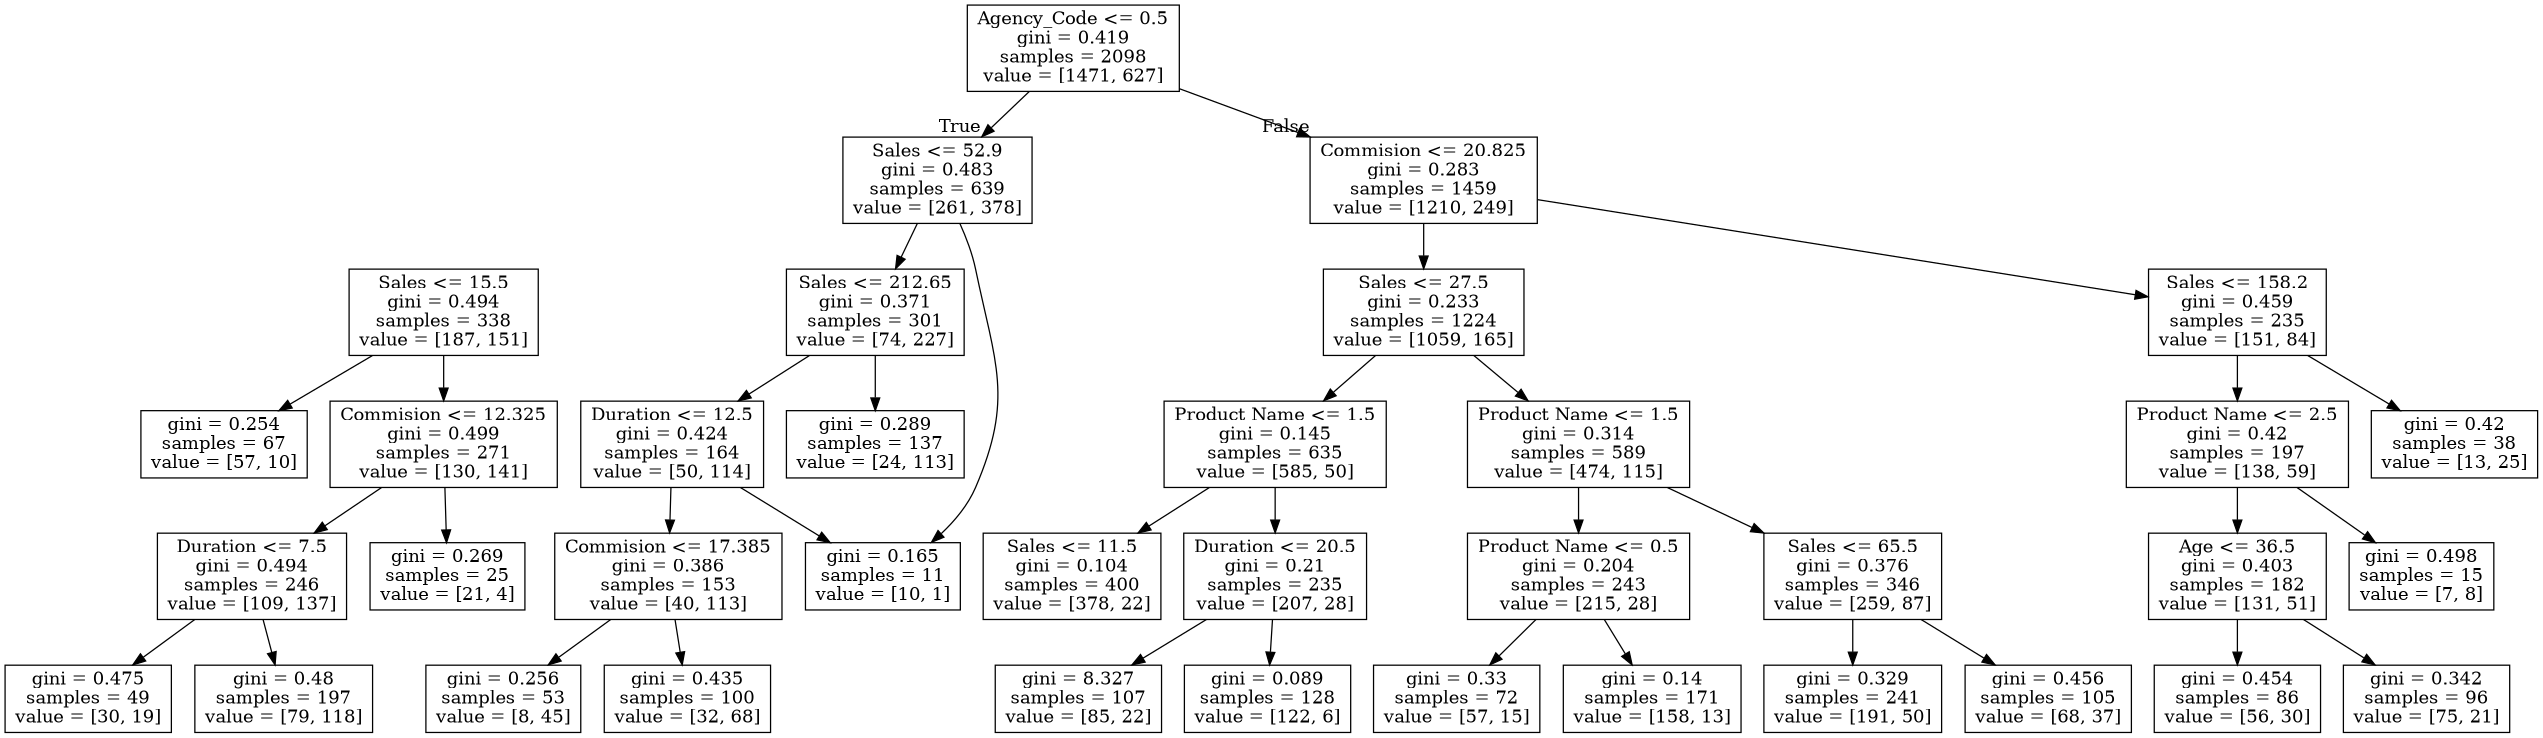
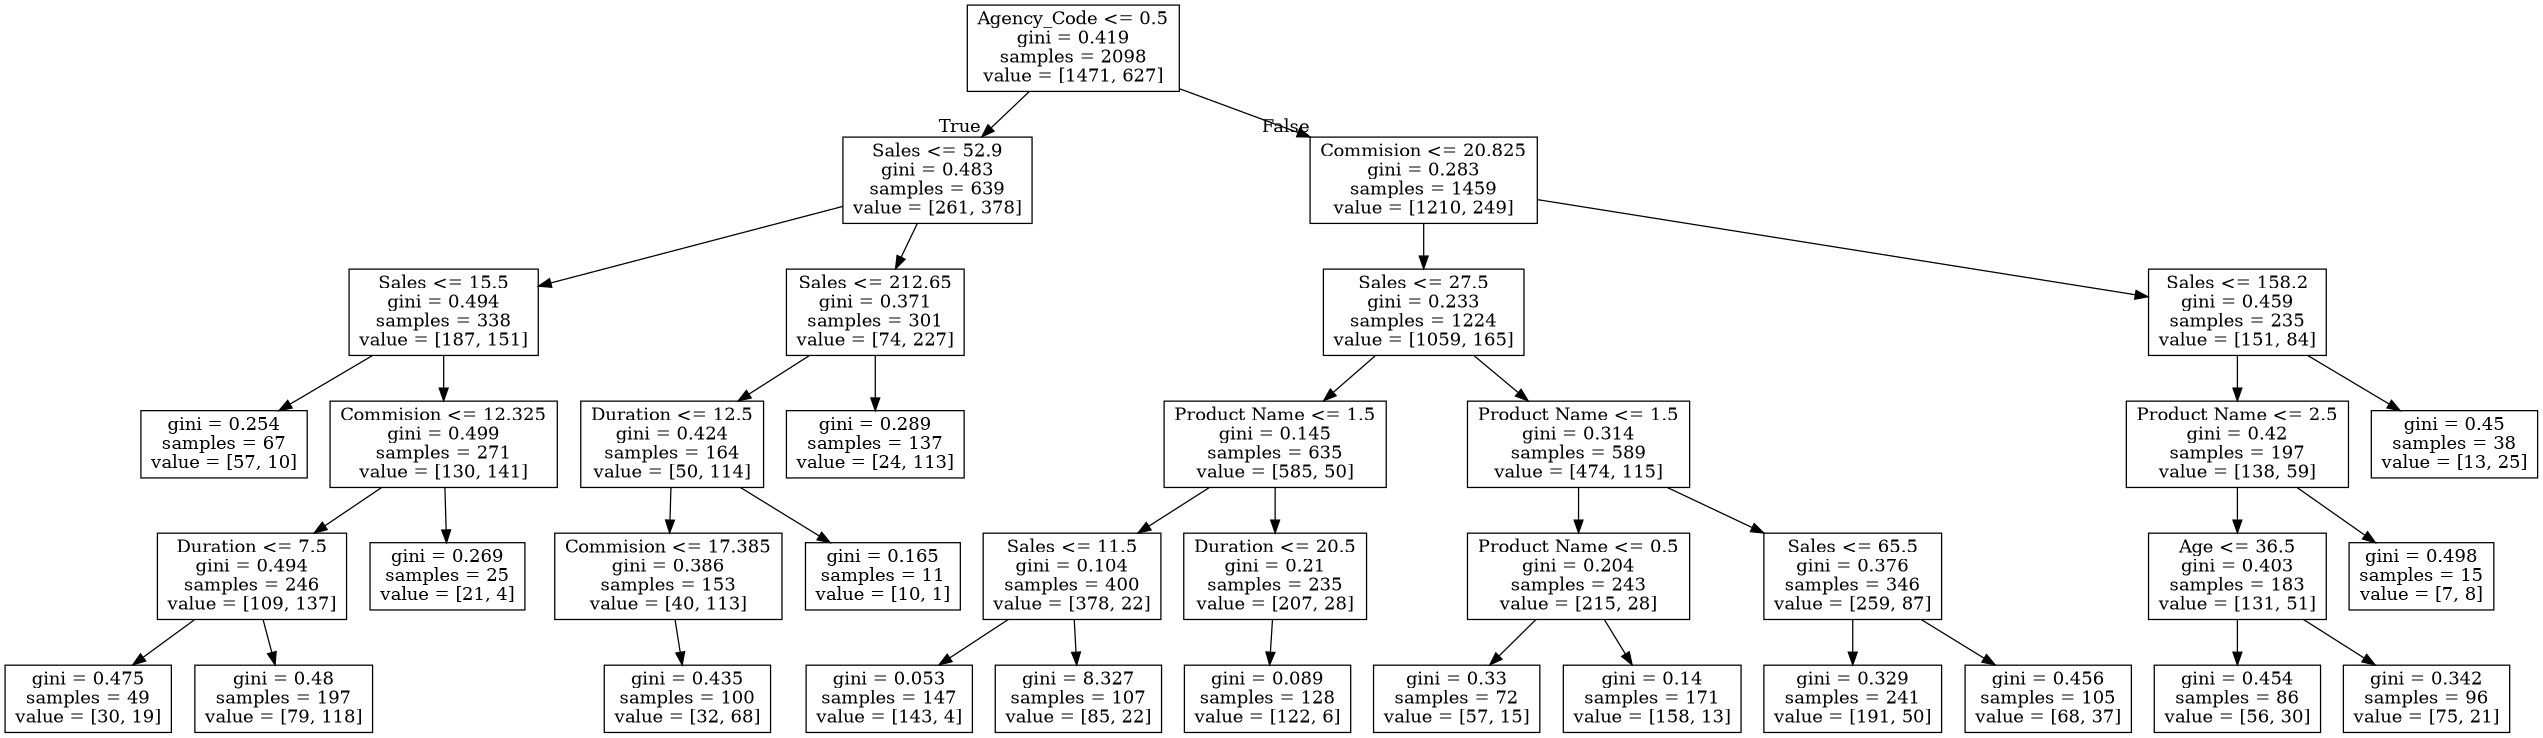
edge "Sales <= 52.9 gini = 0.483 samples = 639 value = [261, 378]" -> "gini = 0.165 samples = 11 value = [10, 1]": now "Sales <= 52.9 gini = 0.483 samples = 639 value = [261, 378]" -> "Sales <= 15.5 gini = 0.494 samples = 338 value = [187, 151]"
node "gini = 0.42 samples = 38 value = [13, 25]": label "gini = 0.42 samples = 38 value = [13, 25]" -> "gini = 0.45 samples = 38 value = [13, 25]"
node "Age <= 36.5 gini = 0.403 samples = 182 value = [131, 51]": label "Age <= 36.5 gini = 0.403 samples = 182 value = [131, 51]" -> "Age <= 36.5 gini = 0.403 samples = 183 value = [131, 51]"
edge "Duration <= 20.5 gini = 0.21 samples = 235 value = [207, 28]" -> "gini = 8.327 samples = 107 value = [85, 22]": now "Sales <= 11.5 gini = 0.104 samples = 400 value = [378, 22]" -> "gini = 8.327 samples = 107 value = [85, 22]"
node "gini = 0.256 samples = 53 value = [8, 45]": removed
node "gini = 0.053 samples = 147 value = [143, 4]": added
